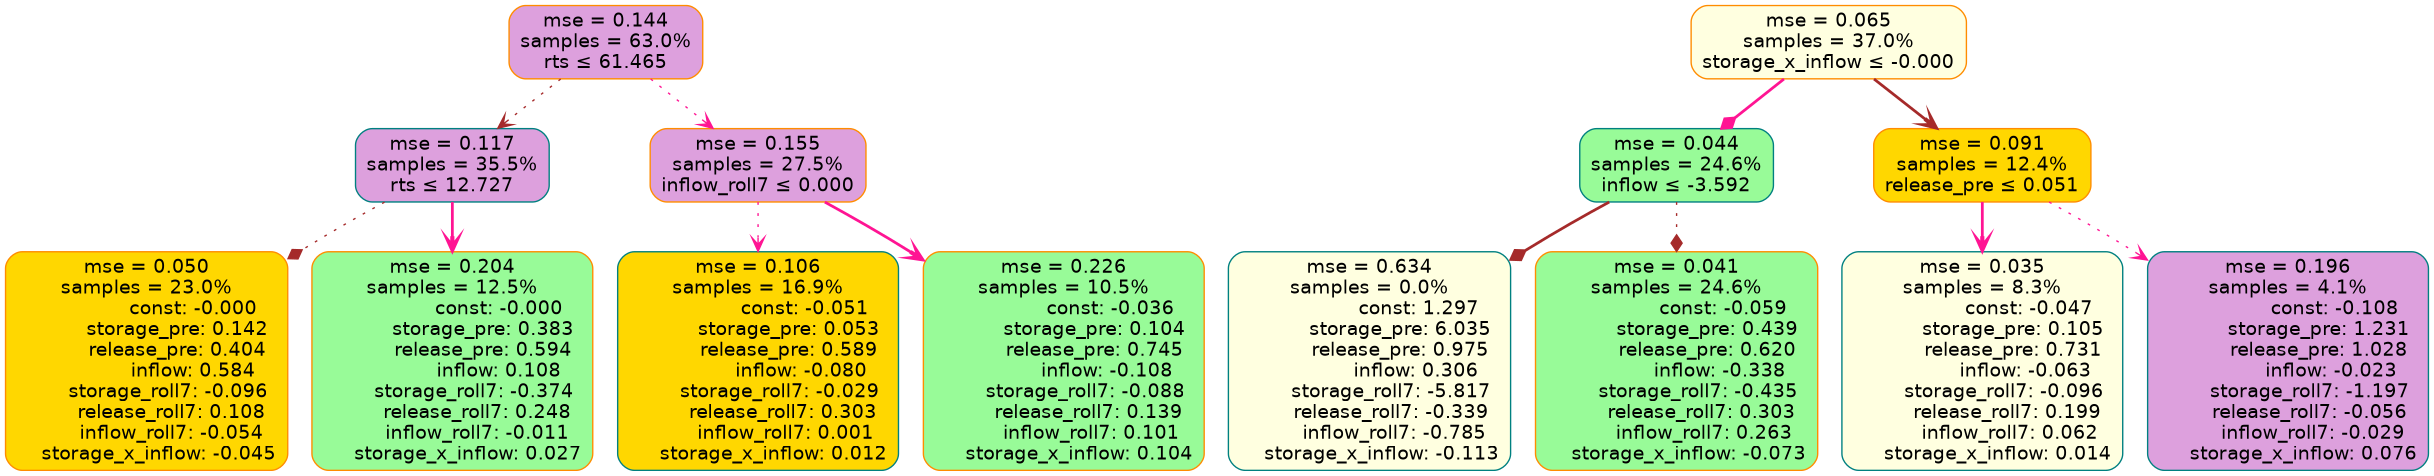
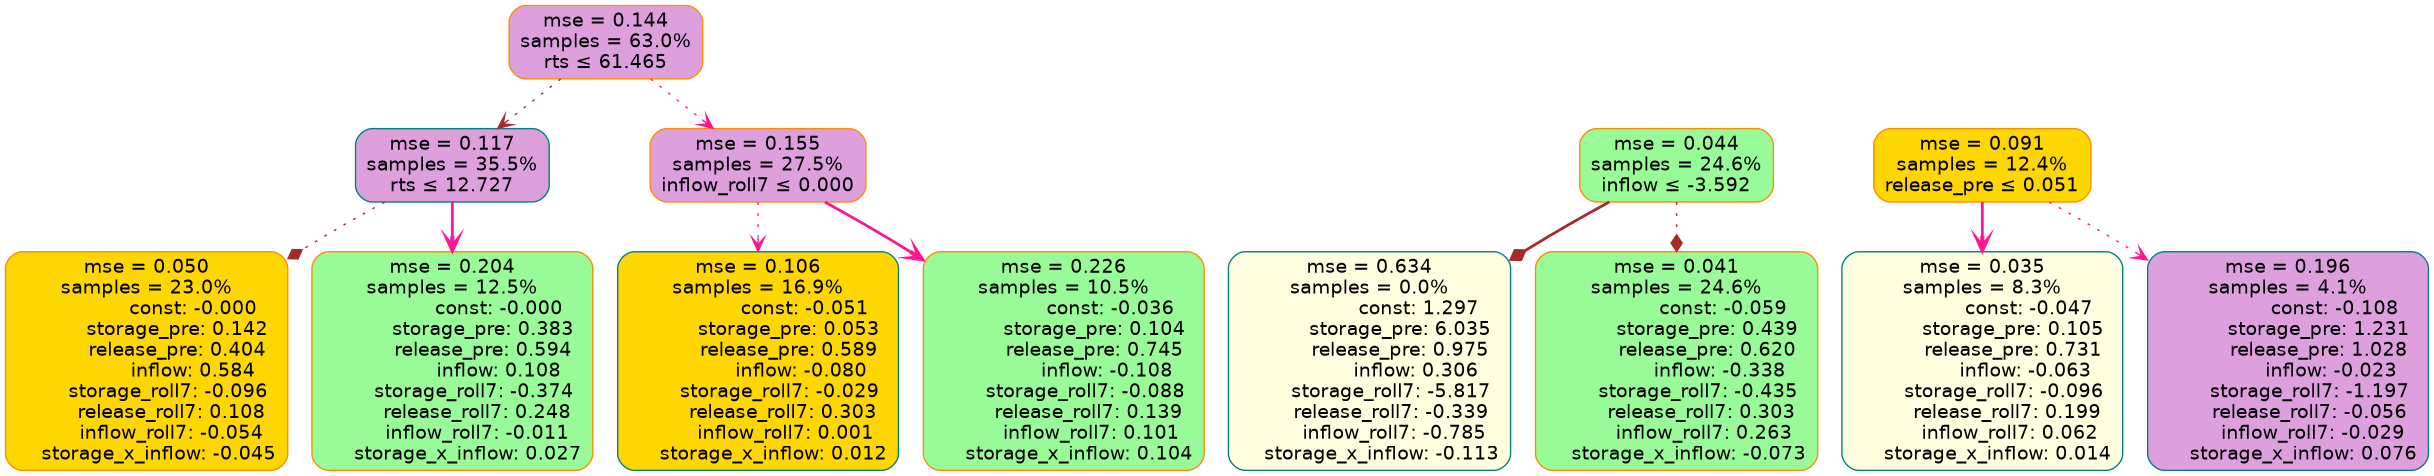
node "mse = 0.065 samples = 37.0% storage_x_inflow ≤ -0.000": removed
node "mse = 0.044 samples = 24.6% inflow ≤ -3.592": color teal -> darkorange
